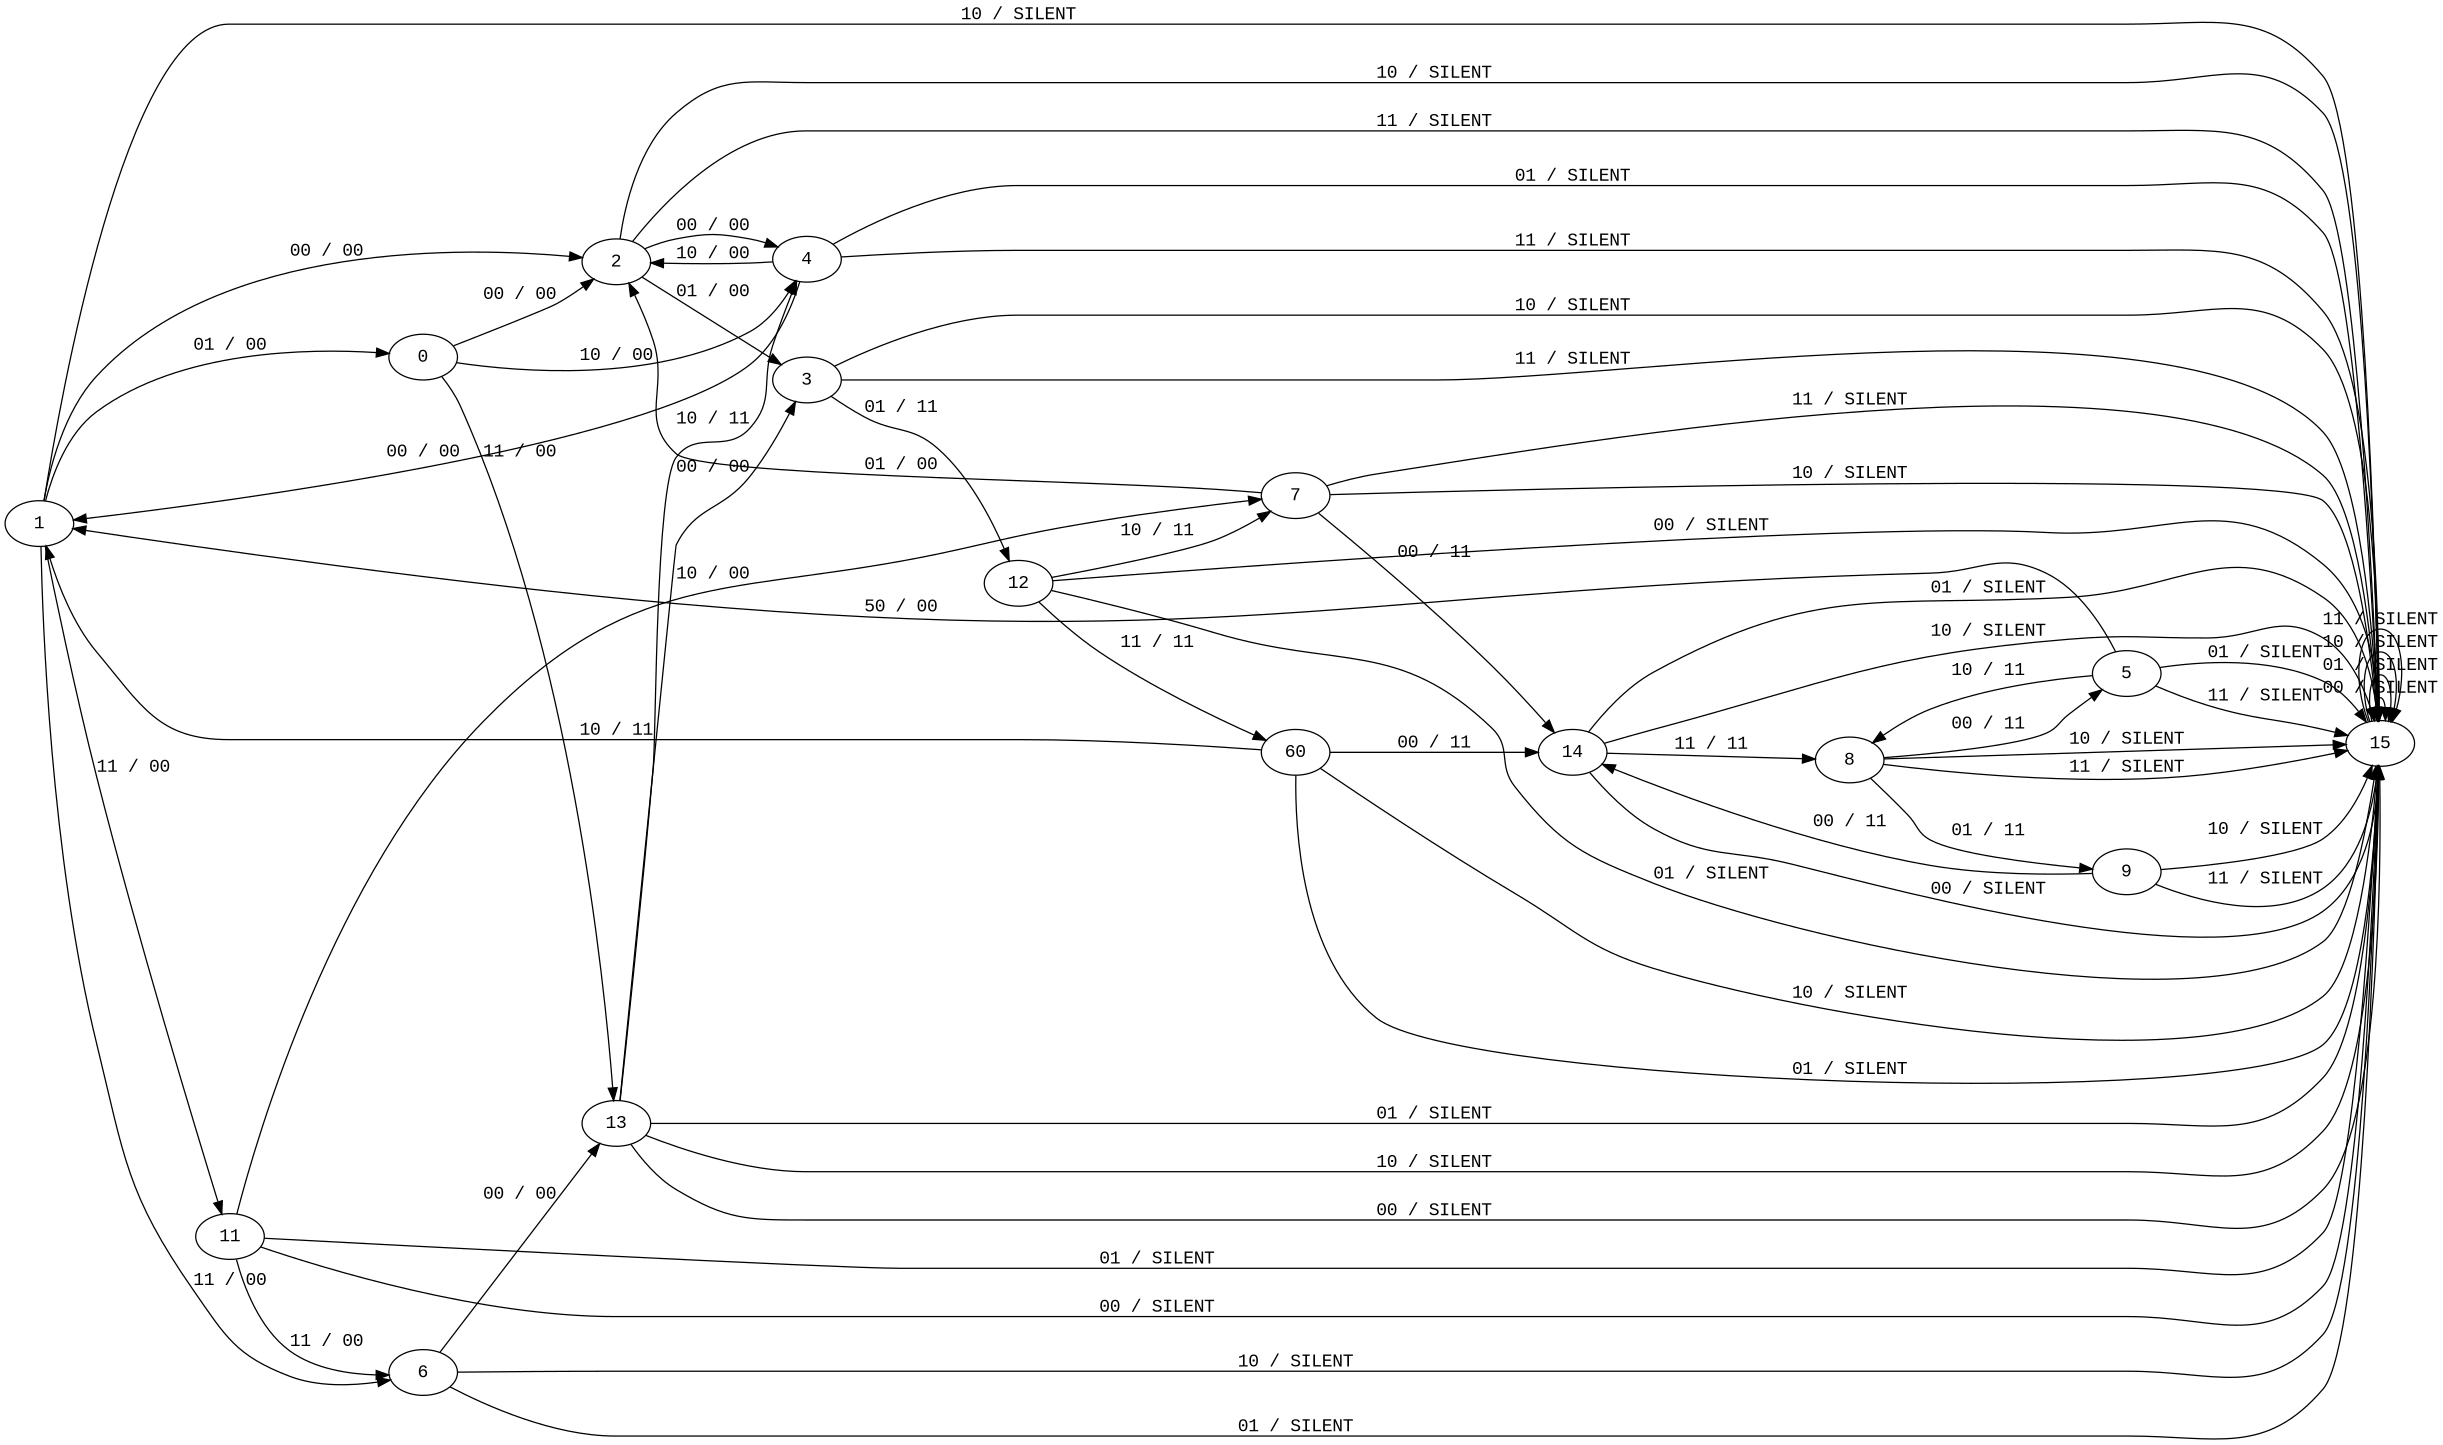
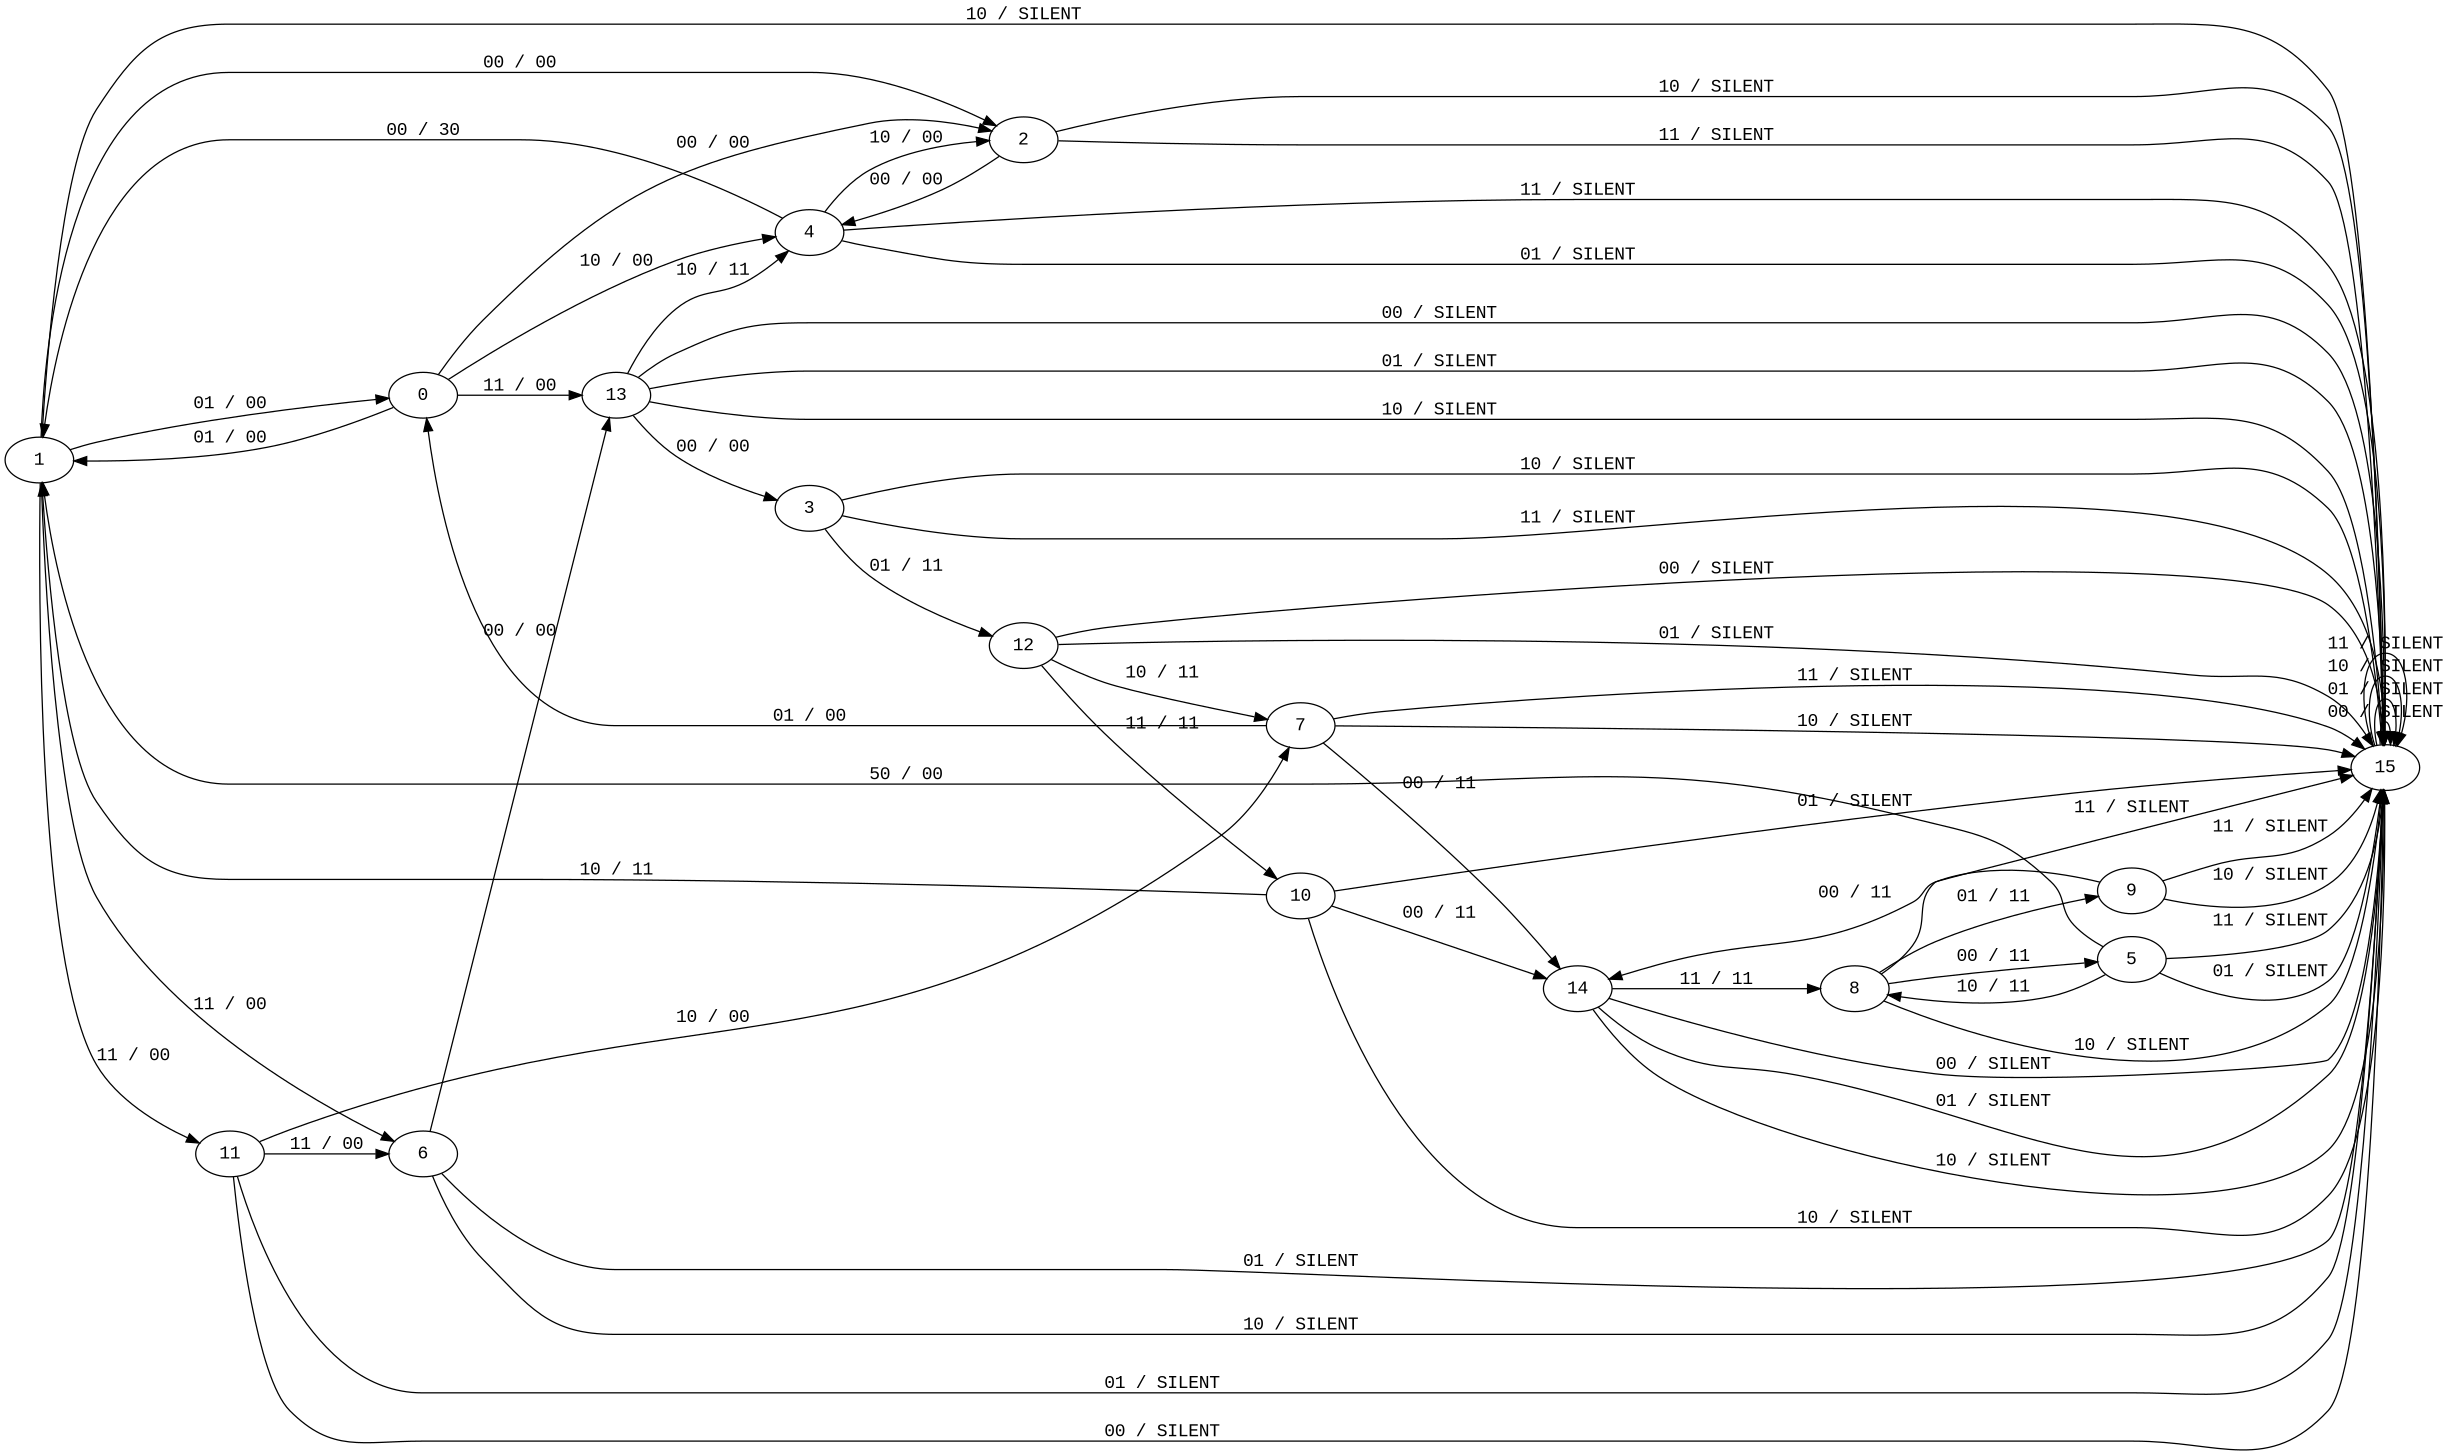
edge "2" -> "3": removed, label "01 / 00"
edge "0" -> "1": added, label "01 / 00"
edge "4" -> "1": label "00 / 00" -> "00 / 30"
edge "7" -> "2": now "7" -> "0"
node "60": label "60" -> "10"
